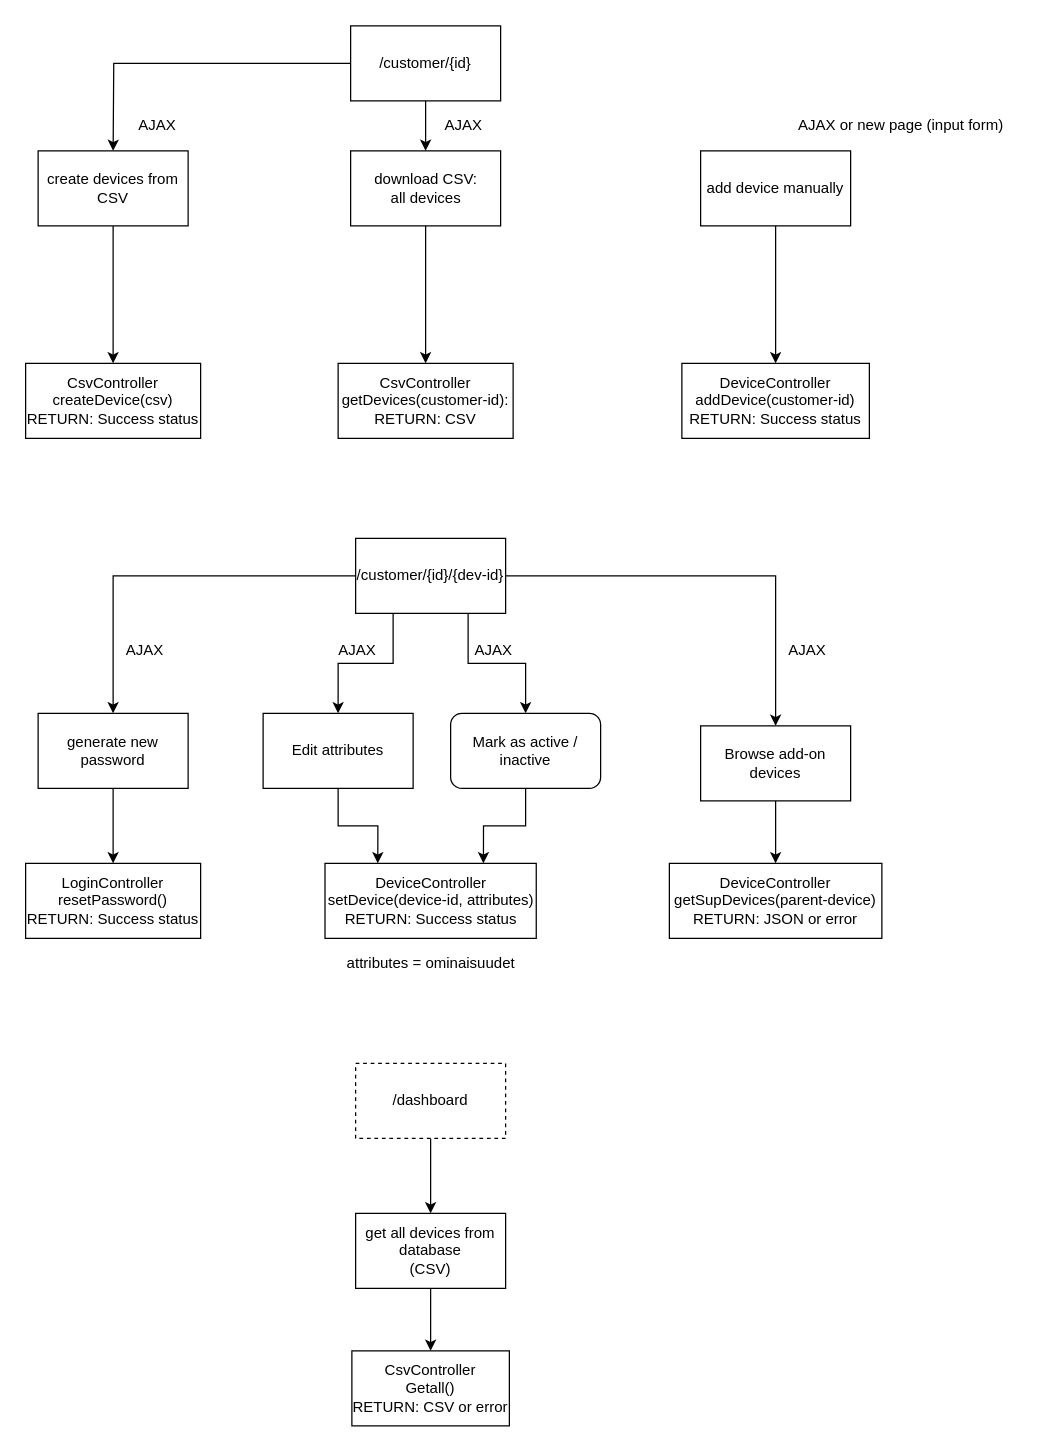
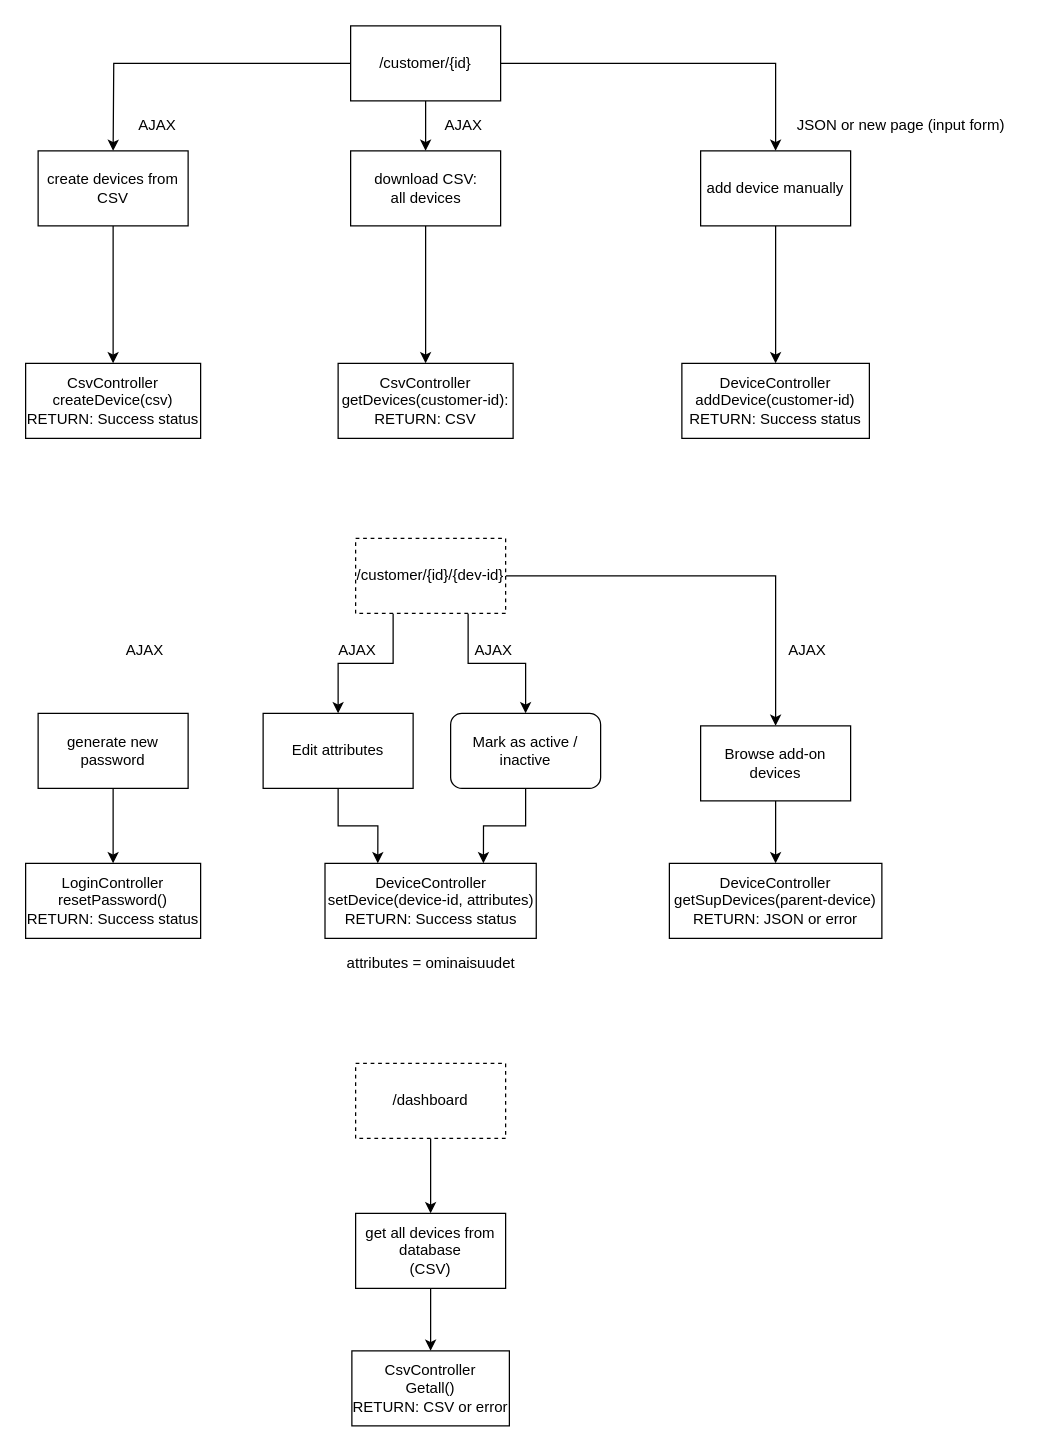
edge "/customer/{id}" -> "add device manually": added
node "AJAX or new page (input form)": label "AJAX or new page (input form)" -> "JSON or new page (input form)"
edge "/customer/{id}/{dev-id}" -> "generate new password": removed
node "/customer/{id}/{dev-id}": style solid -> dashed
